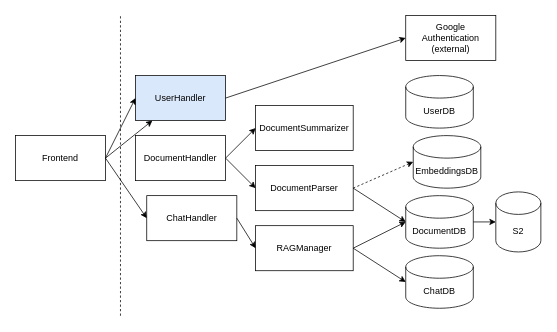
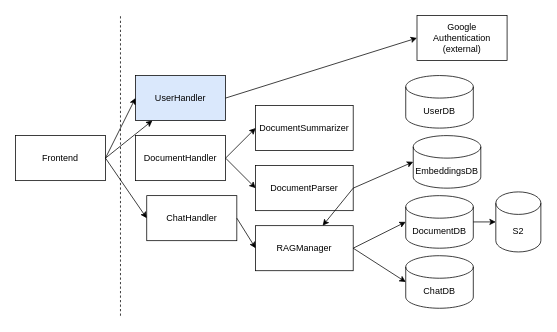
node "Google Authentication (external)": moved (450, 38) -> (462, 38)
edge "DocumentParser" -> "EmbeddingsDB": style dashed -> solid
edge "DocumentParser" -> "DocumentDB": now "DocumentParser" -> "RAGManager"
